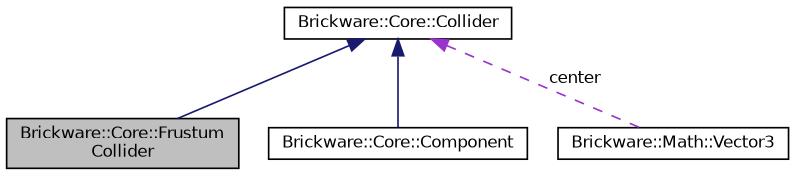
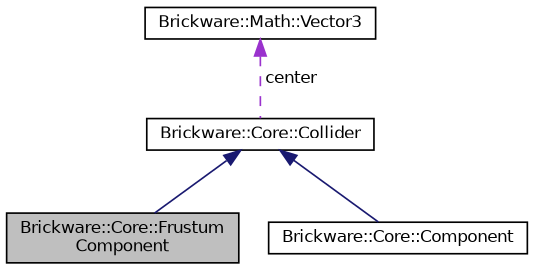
edge "Brickware::Math::Vector3" -> "Brickware::Core::Collider": reversed
node "Brickware::Core::Frustum Collider": label "Brickware::Core::Frustum Collider" -> "Brickware::Core::Frustum Component"
